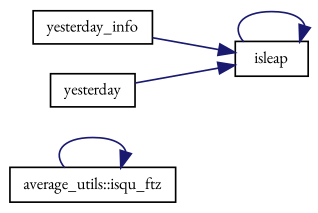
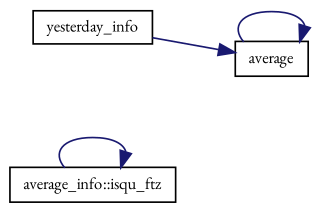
node "isleap": label "isleap" -> "average"
node "yesterday": removed
node "average_utils::isqu_ftz": label "average_utils::isqu_ftz" -> "average_info::isqu_ftz"
